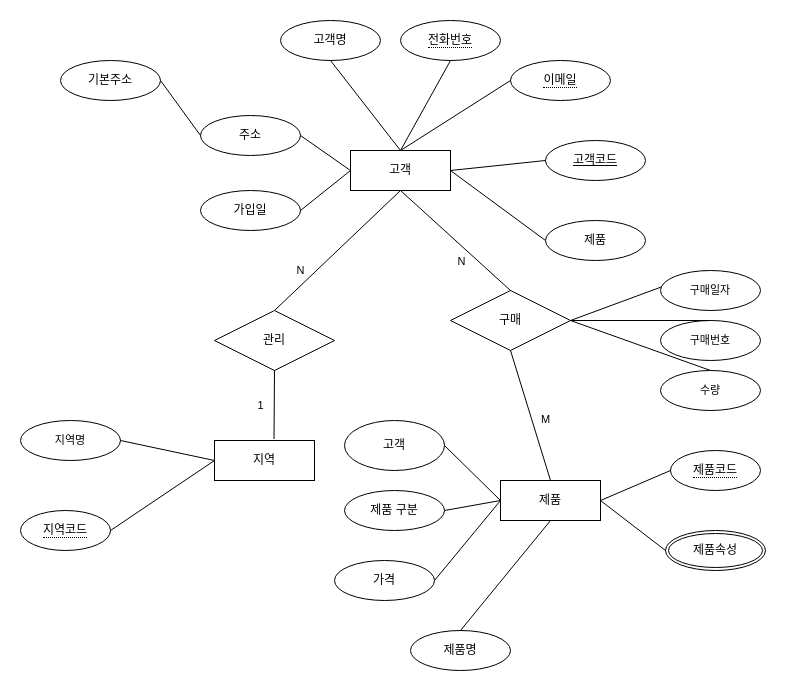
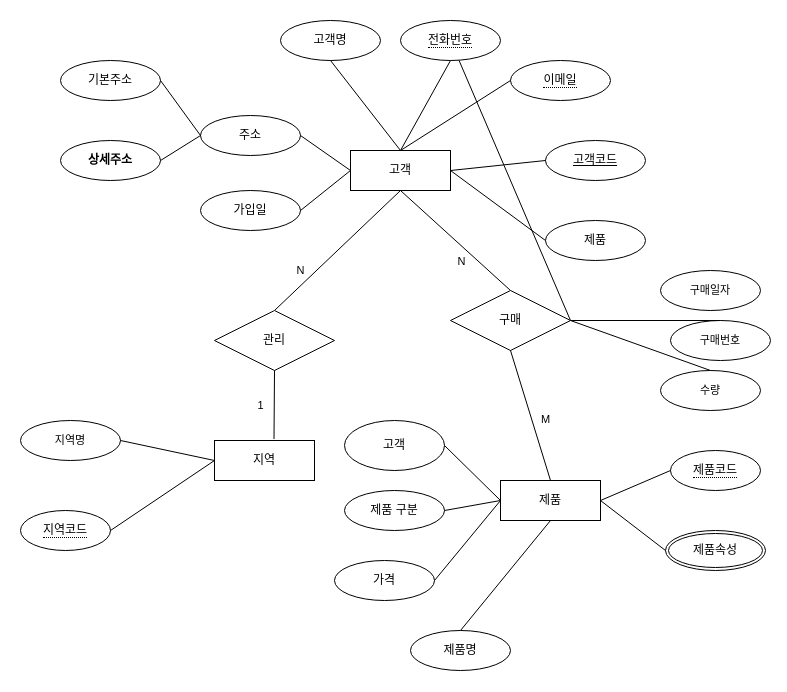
edge "주소" -- "상세주소": added
node "상세주소": added
edge "구매일자" -- "구매": now "전화번호" -- "구매"
node "구매번호": moved (711, 341) -> (721, 341)
